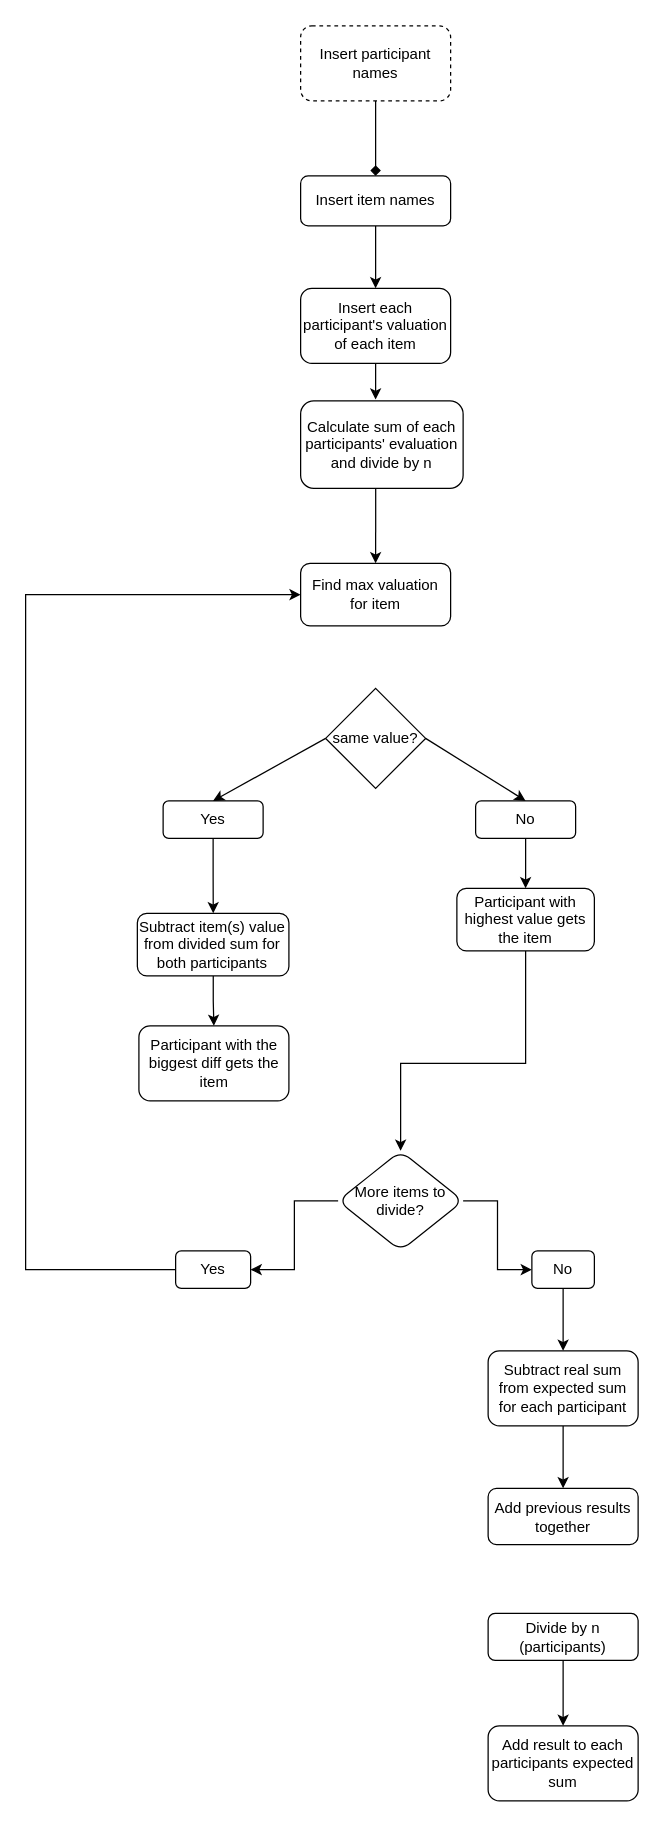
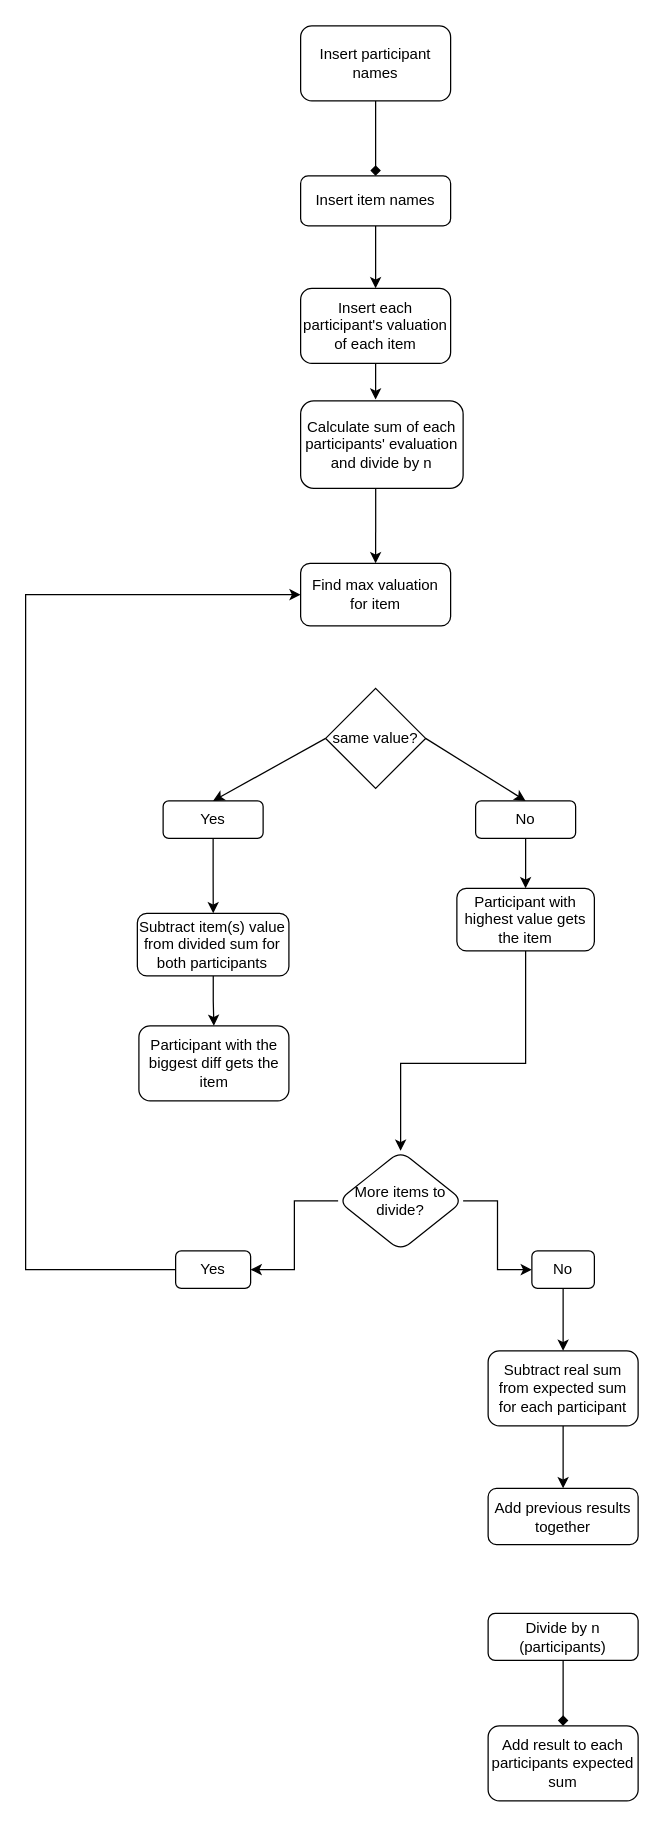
node "Insert participant names": style dashed -> solid
edge "Divide by n (participants)" -> "Add result to each participants expected sum": arrowhead classic -> diamond
